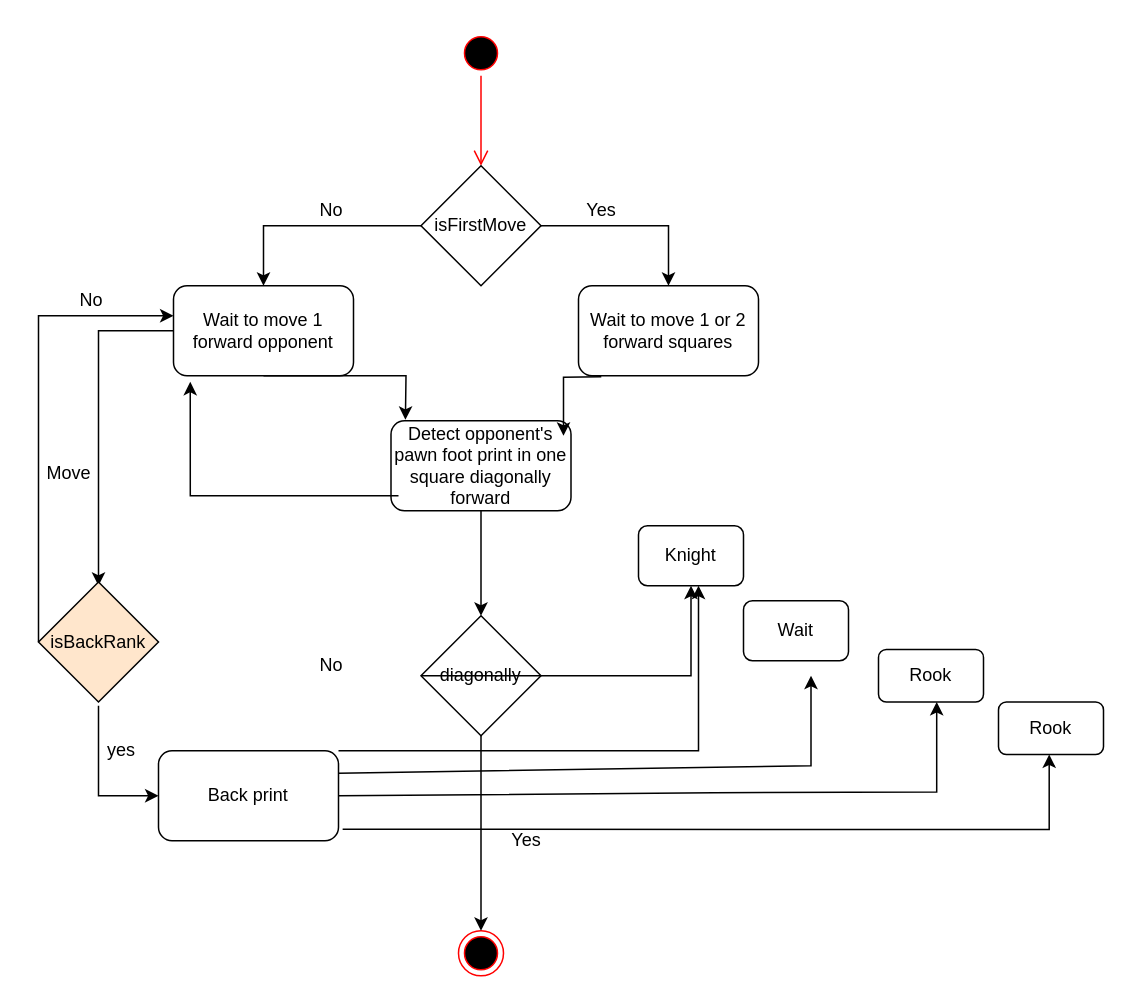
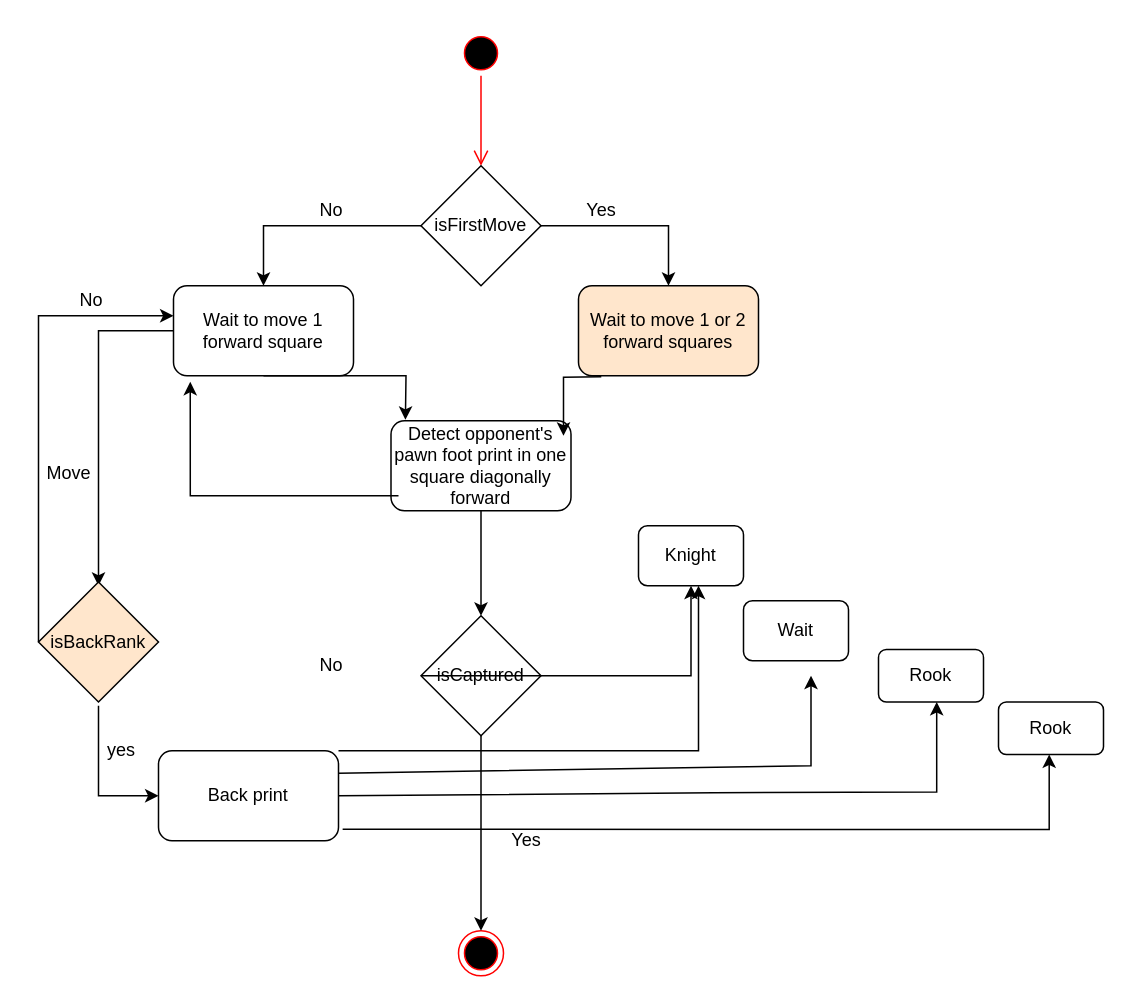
node "Wait to move 1 forward opponent": label "Wait to move 1 forward opponent" -> "Wait to move 1 forward square"
node "Wait to move 1 or 2 forward squares": fillcolor #ffffff -> #ffe6cc
node "diagonally": label "diagonally" -> "isCaptured"
